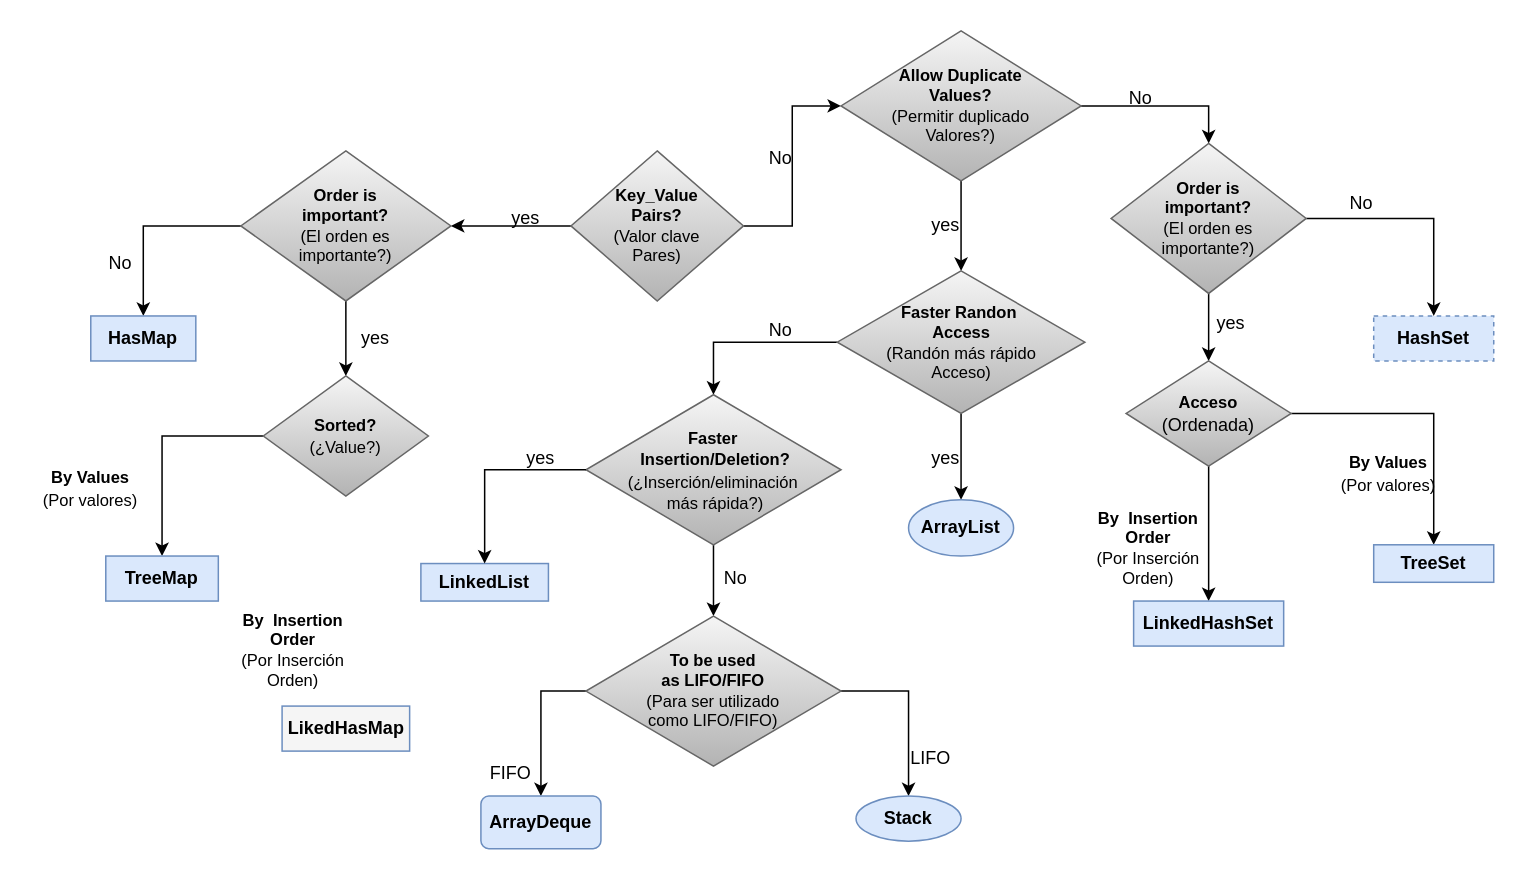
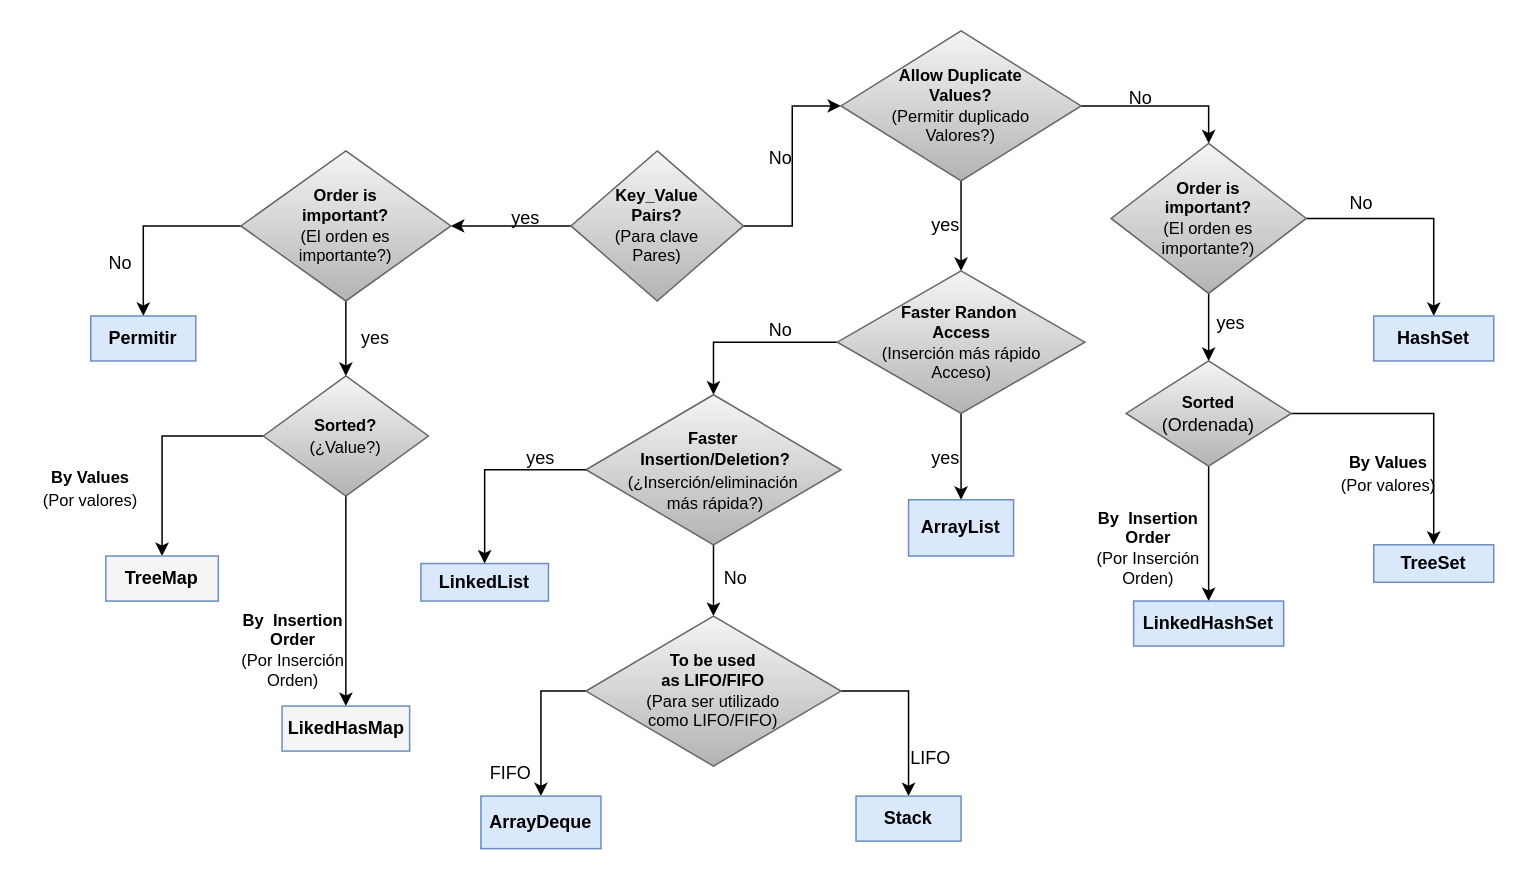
node "Key_Value Pairs? (Valor clave Pares)": label "Key_Value Pairs? (Valor clave Pares)" -> "Key_Value Pairs? (Para clave Pares)"
node "HasMap": label "HasMap" -> "Permitir"
node "HashSet": style dashed -> solid
node "Faster Randon Access (Randón más rápido Acceso)": label "Faster Randon Access (Randón más rápido Acceso)" -> "Faster Randon Access (Inserción más rápido Acceso)"
node "Acceso(Ordenada)": label "Acceso(Ordenada)" -> "Sorted(Ordenada)"
node "ArrayList": shape ellipse -> rectangle
node "TreeMap": fillcolor #dae8fc -> #f5f5f5
edge "Sorted? (¿Value?)" -> "LikedHasMap": added
node "Stack": shape ellipse -> rectangle
node "ArrayDeque": shape rounded rectangle -> rectangle
